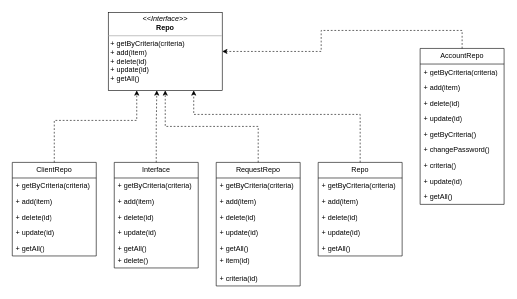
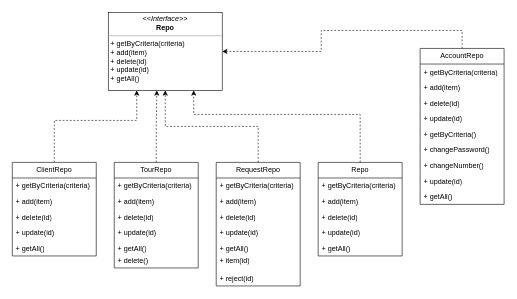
node "+ criteria()": label "+ criteria()" -> "+ changeNumber()"
node "Interface": label "Interface" -> "TourRepo"
node "+ criteria(id)": label "+ criteria(id)" -> "+ reject(id)"
